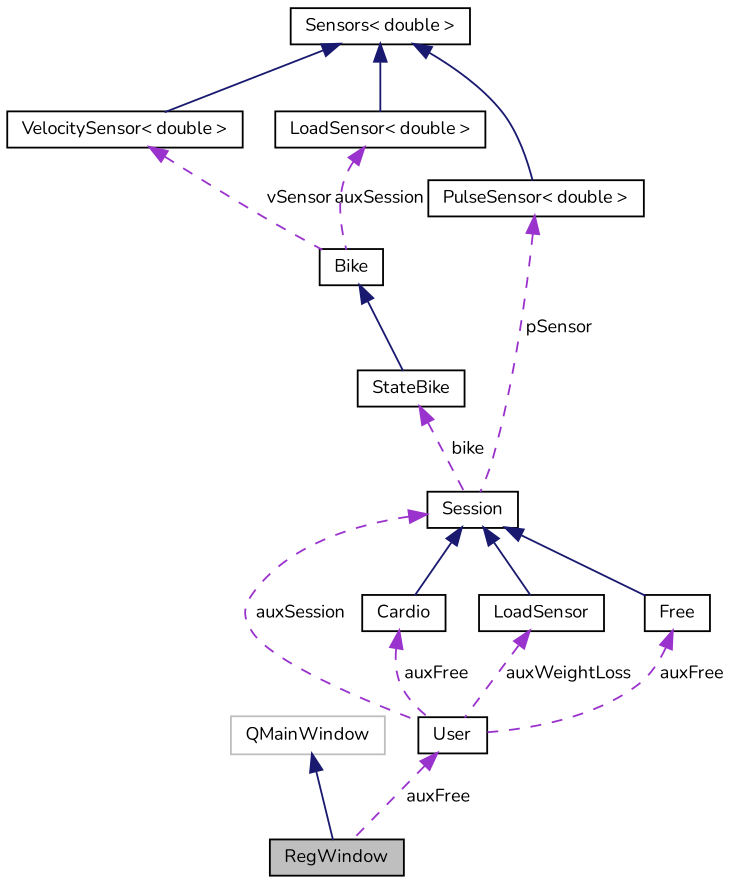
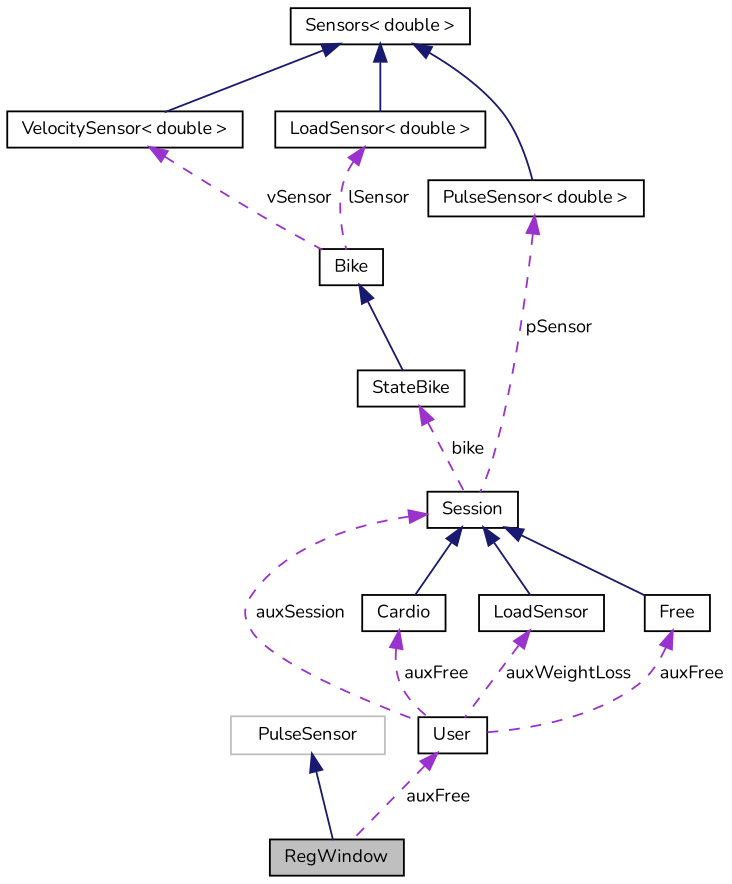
edge "Bike" -> "LoadSensor< double >": label " auxSession" -> " lSensor"
node "QMainWindow": label "QMainWindow" -> "PulseSensor"
